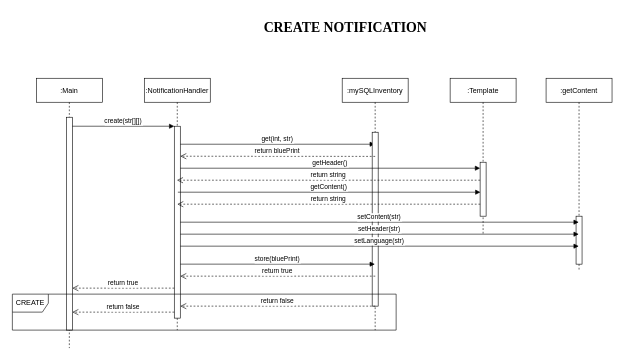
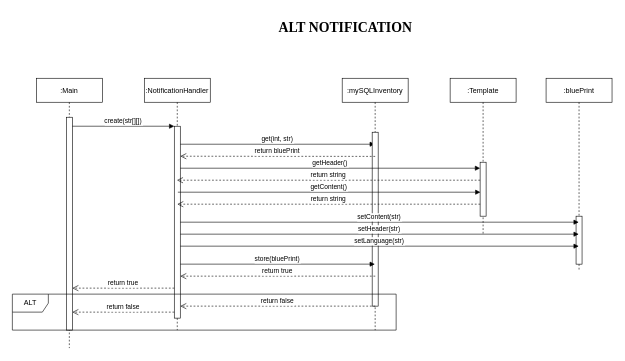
node "CREATE NOTIFICATION": label "CREATE NOTIFICATION" -> "ALT NOTIFICATION"
node ":getContent": label ":getContent" -> ":bluePrint"
node "CREATE": label "CREATE" -> "ALT"
